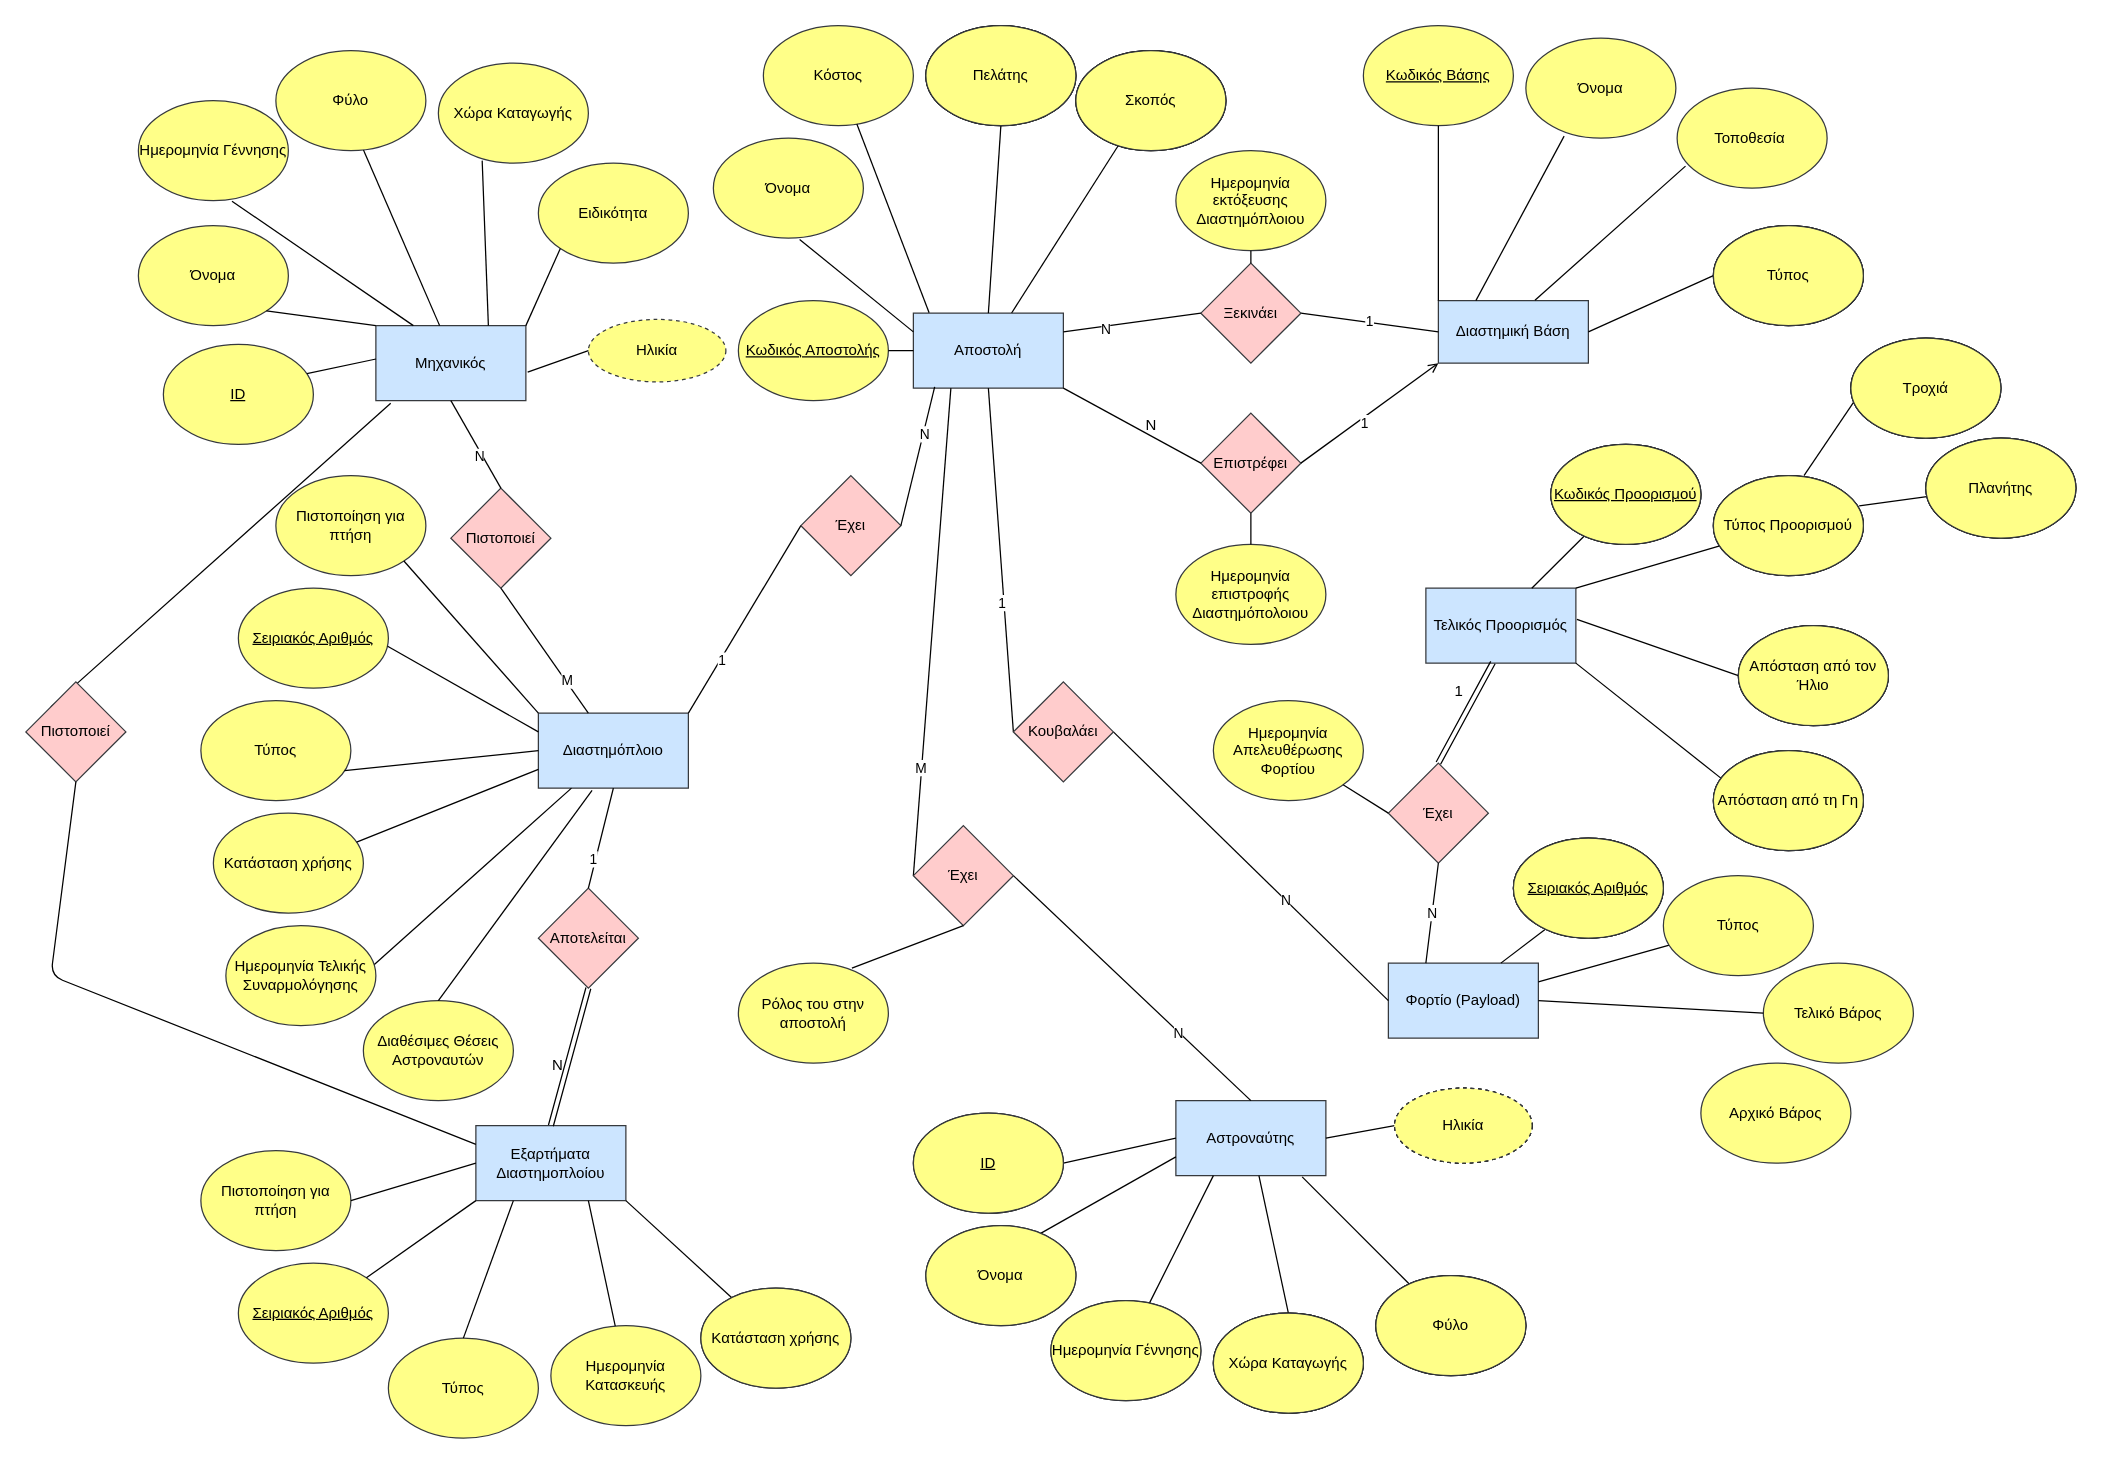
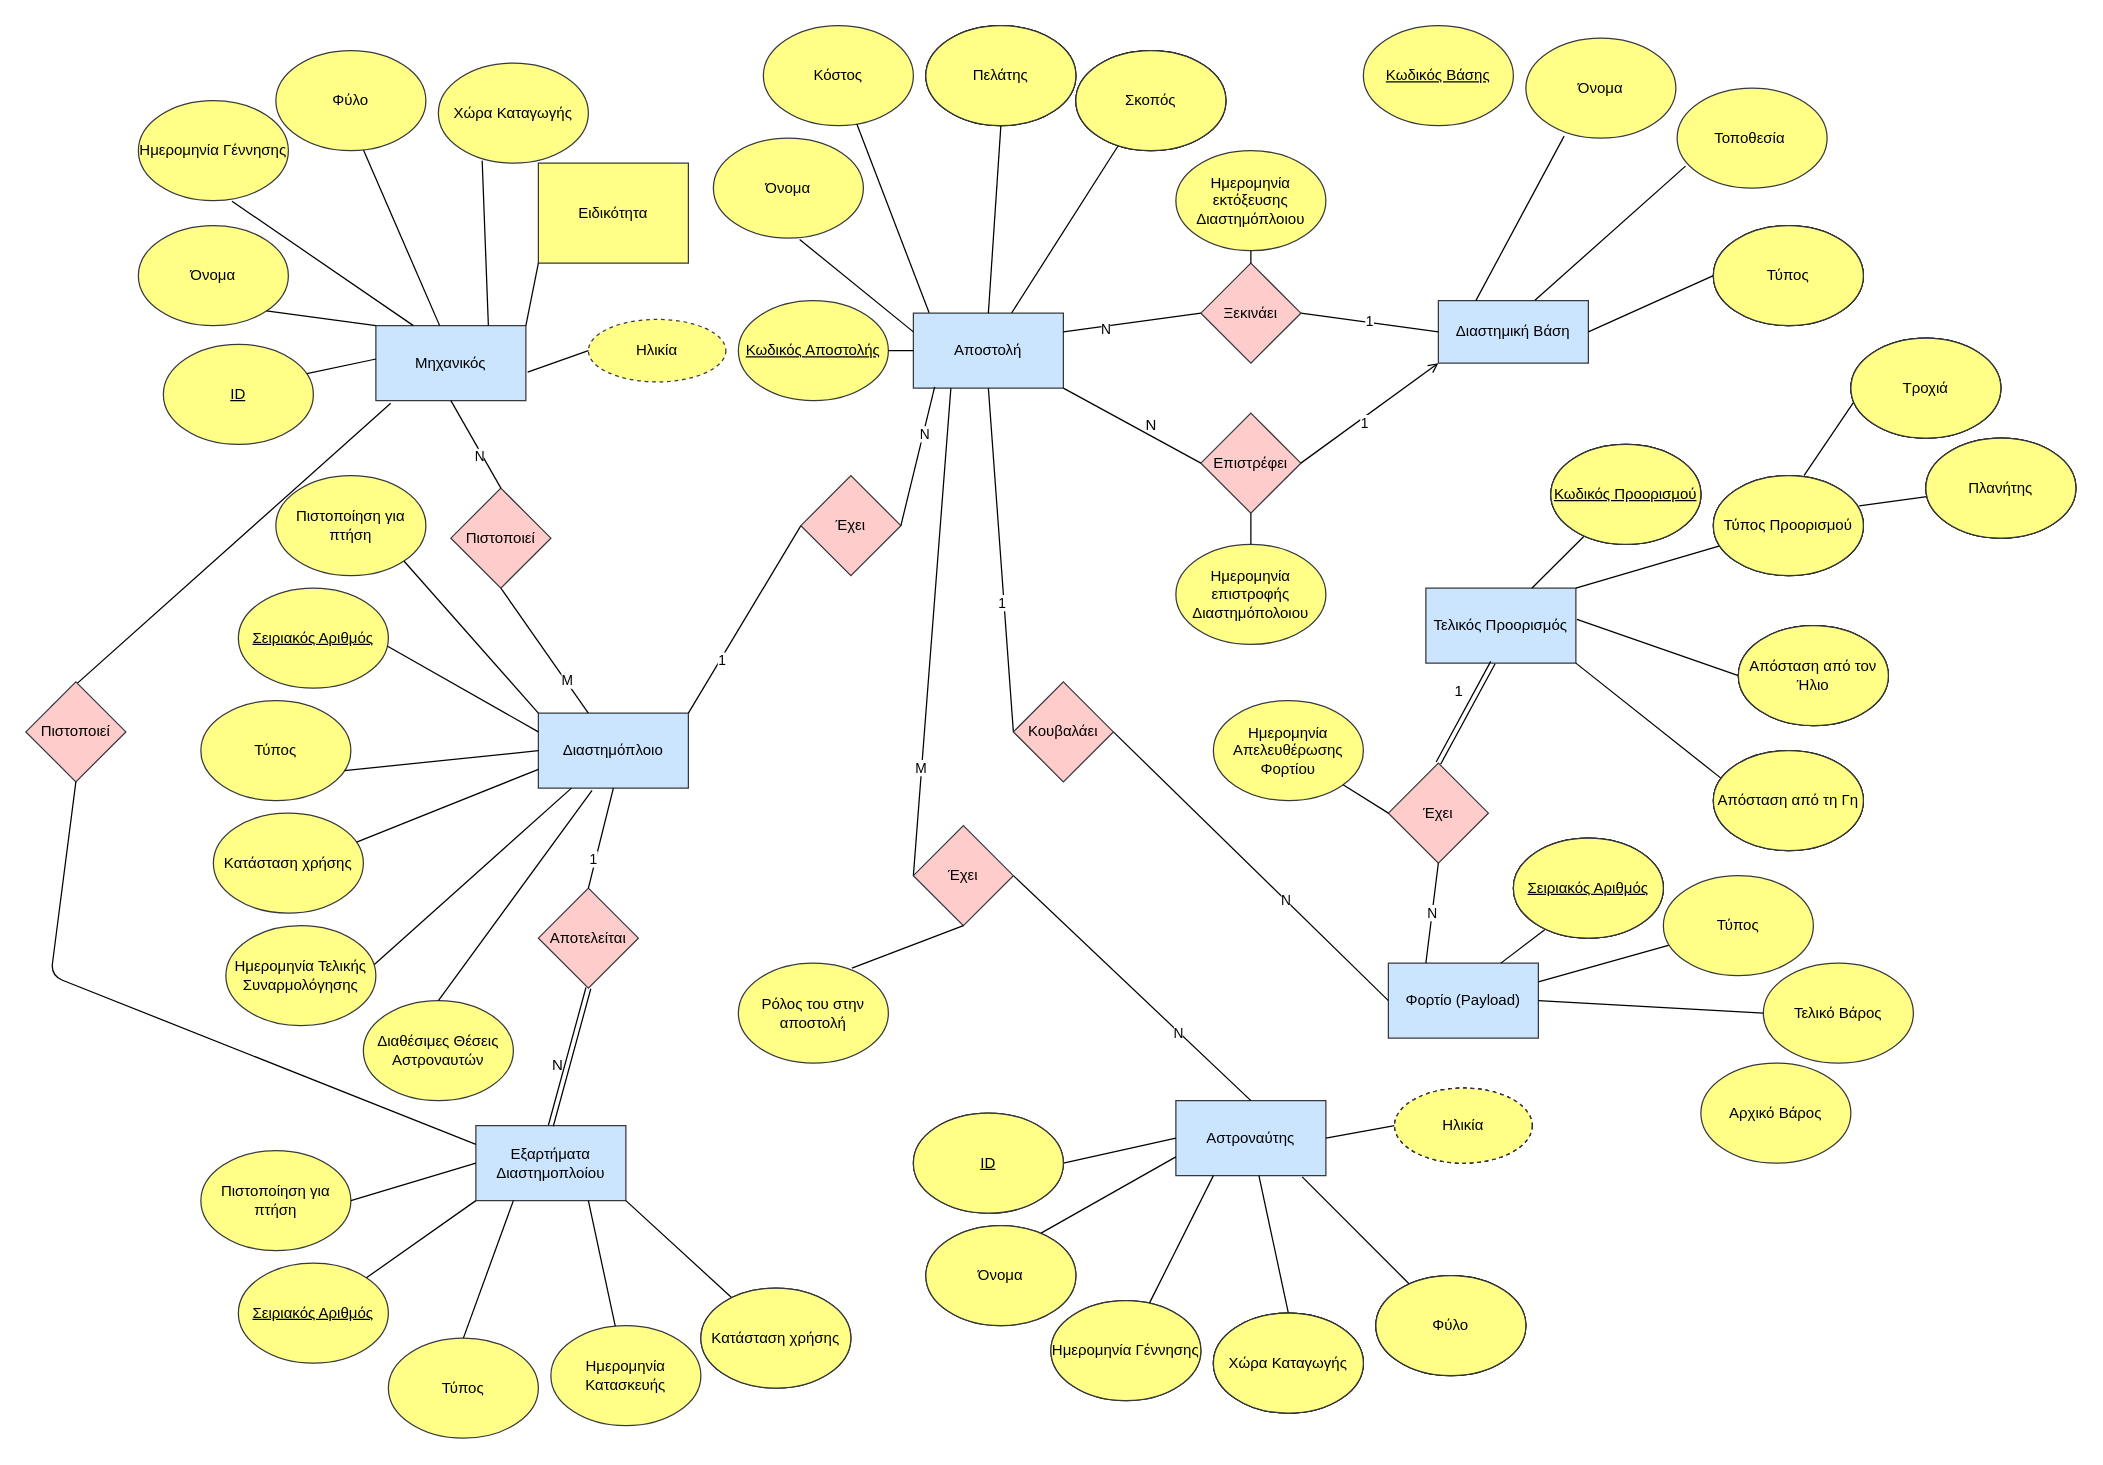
node "Ειδικότητα": shape ellipse -> rectangle
edge "Κωδικός Βάσης" -- "Διαστημική Βάση": removed
